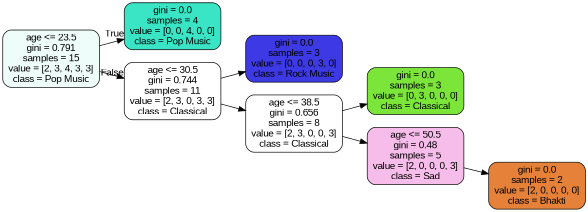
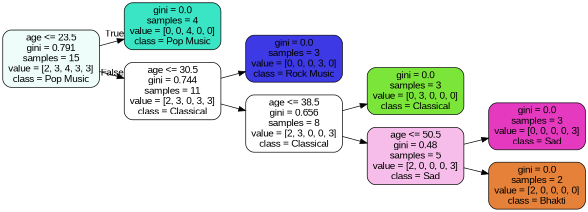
node "gini = 0.0 samples = 3 value = [0, 0, 0, 0, 3] class = Sad": added
